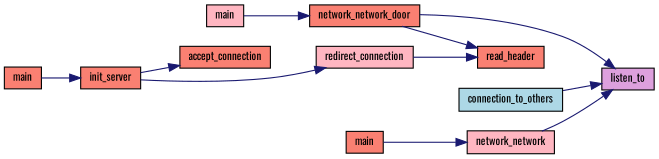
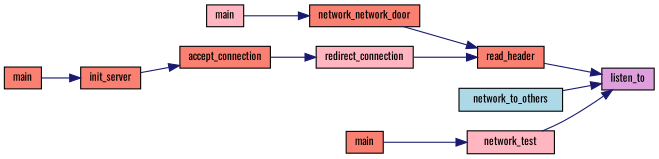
edge "network_network_door" -> "listen_to": now "read_header" -> "listen_to"
edge "init_server" -> "redirect_connection": now "accept_connection" -> "redirect_connection"
node "connection_to_others": label "connection_to_others" -> "network_to_others"
node "network_network": label "network_network" -> "network_test"
